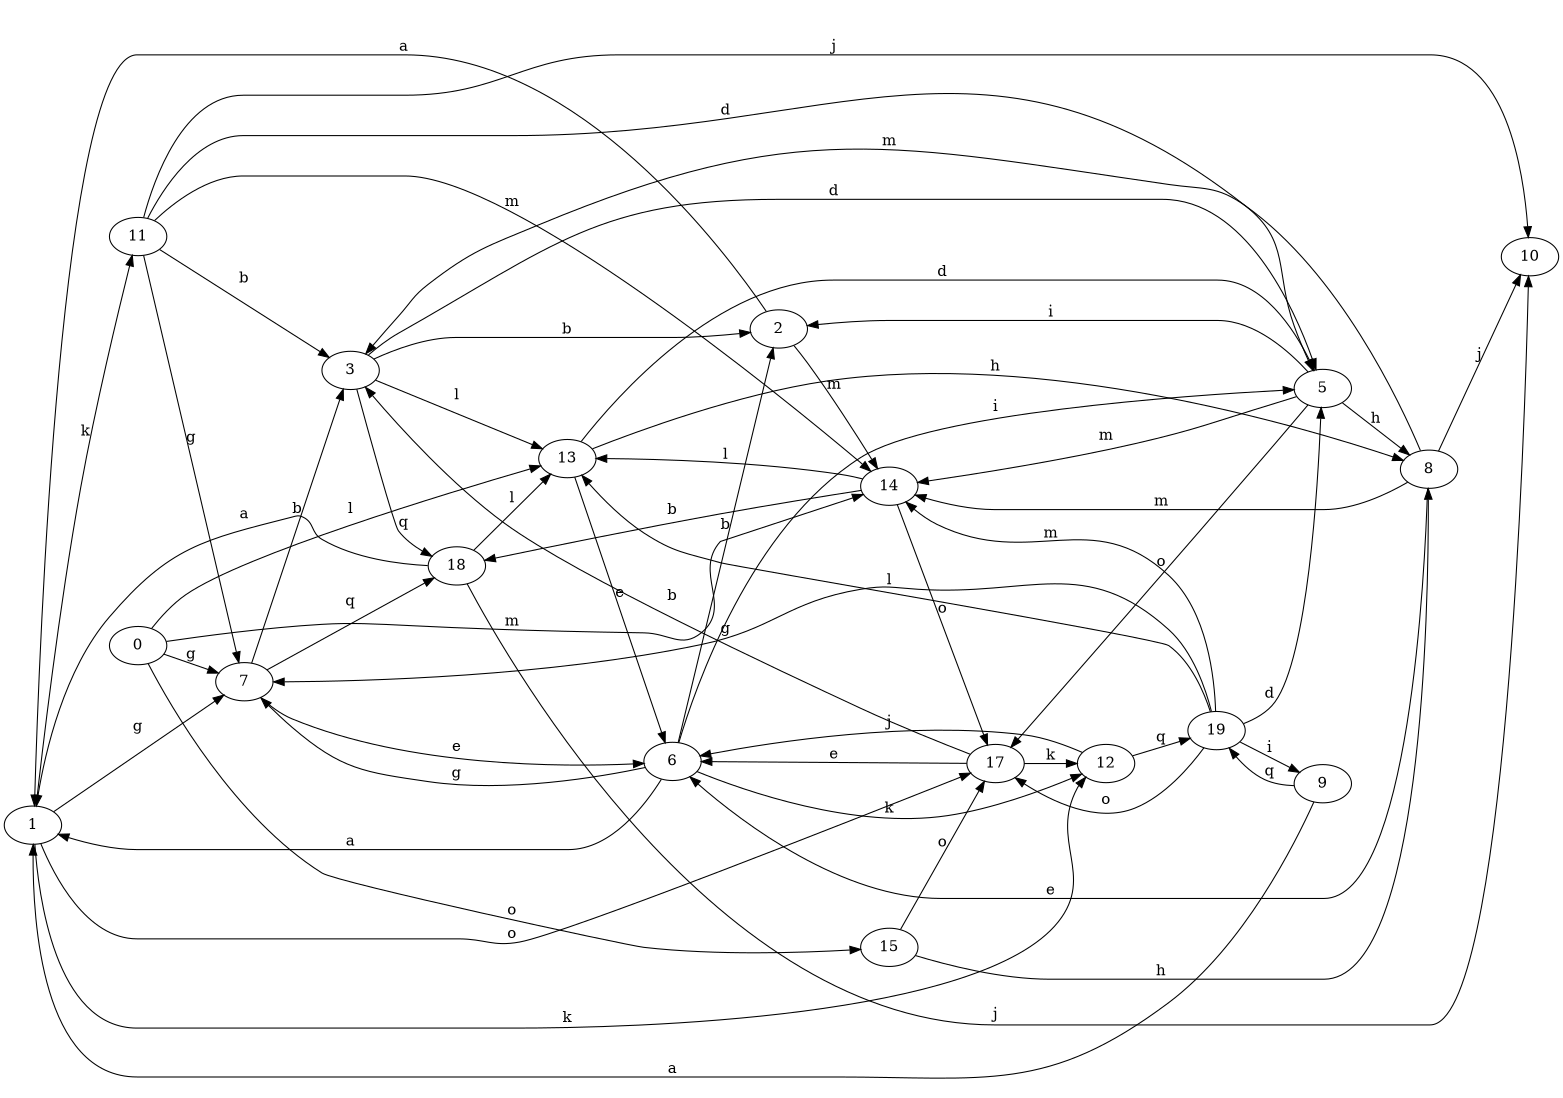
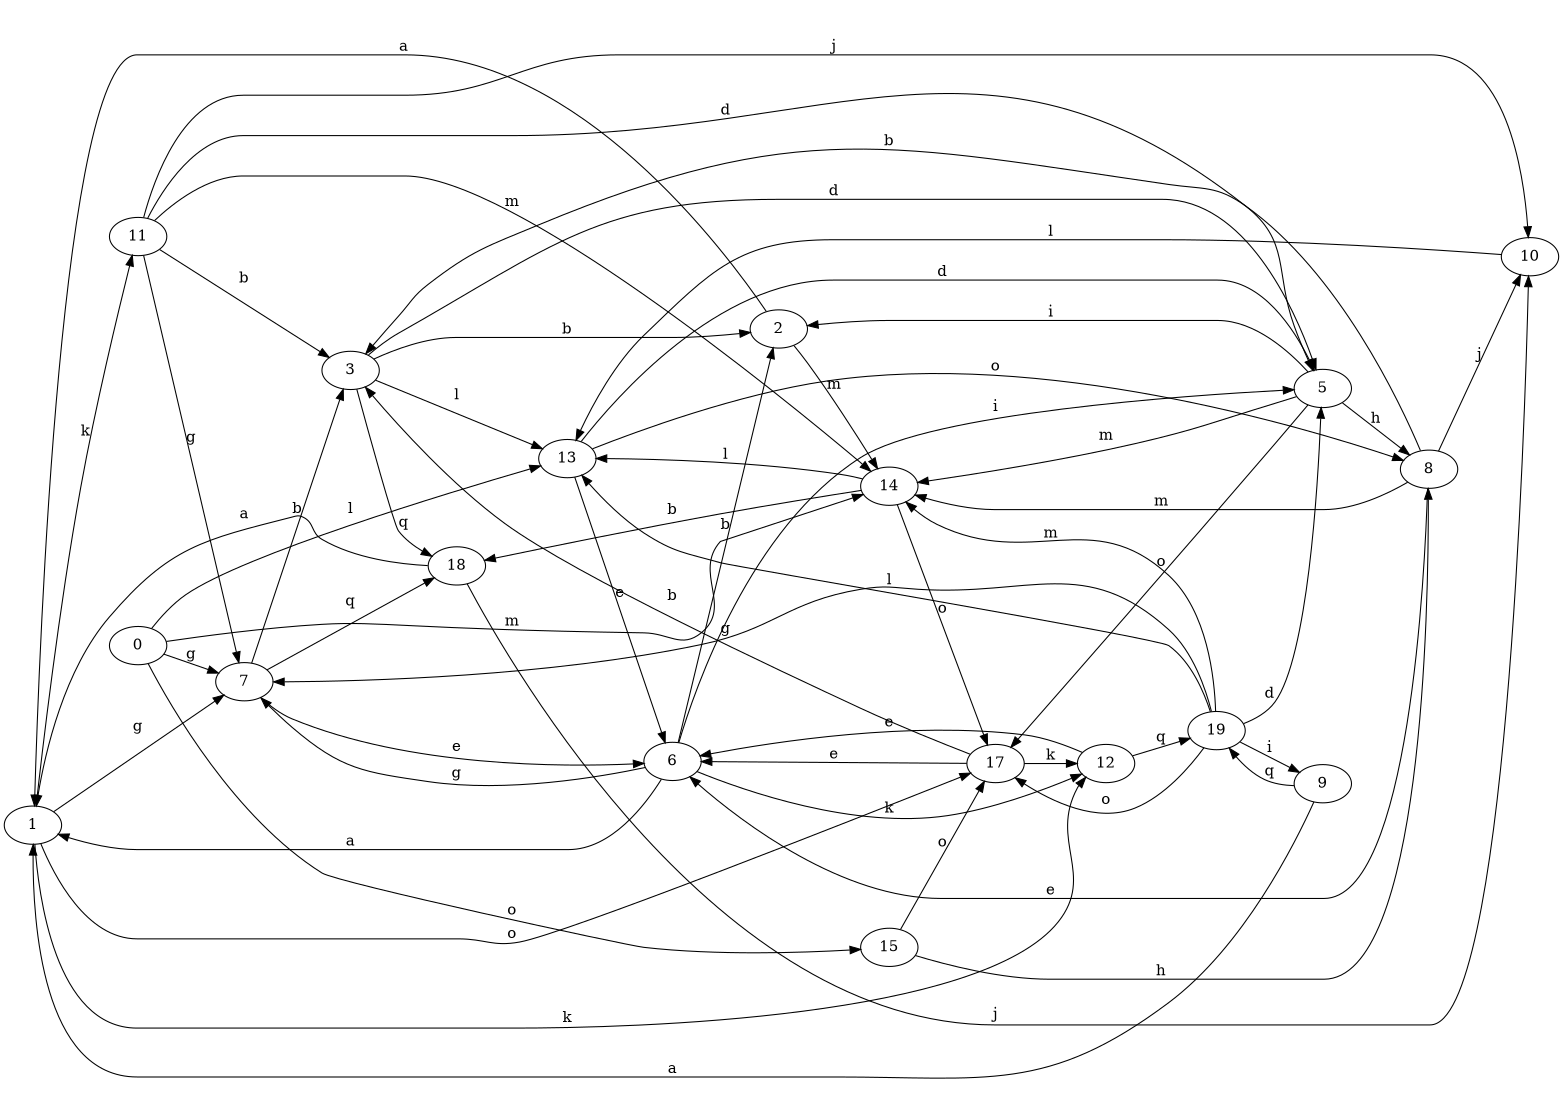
edge "8" -> "3": label "m" -> "b"
edge "13" -> "8": label "h" -> "o"
edge "18" -> "13": now "10" -> "13"
edge "12" -> "6": label "j" -> "e"
